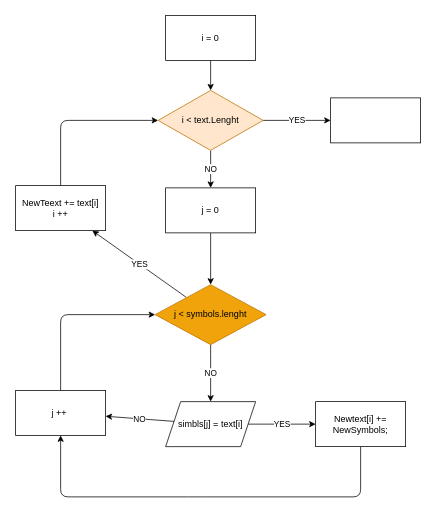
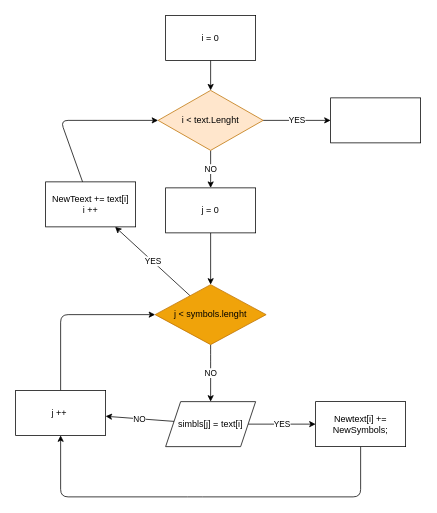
node "NewTeext += text[i] i ++": moved (60, 208) -> (90, 204)
